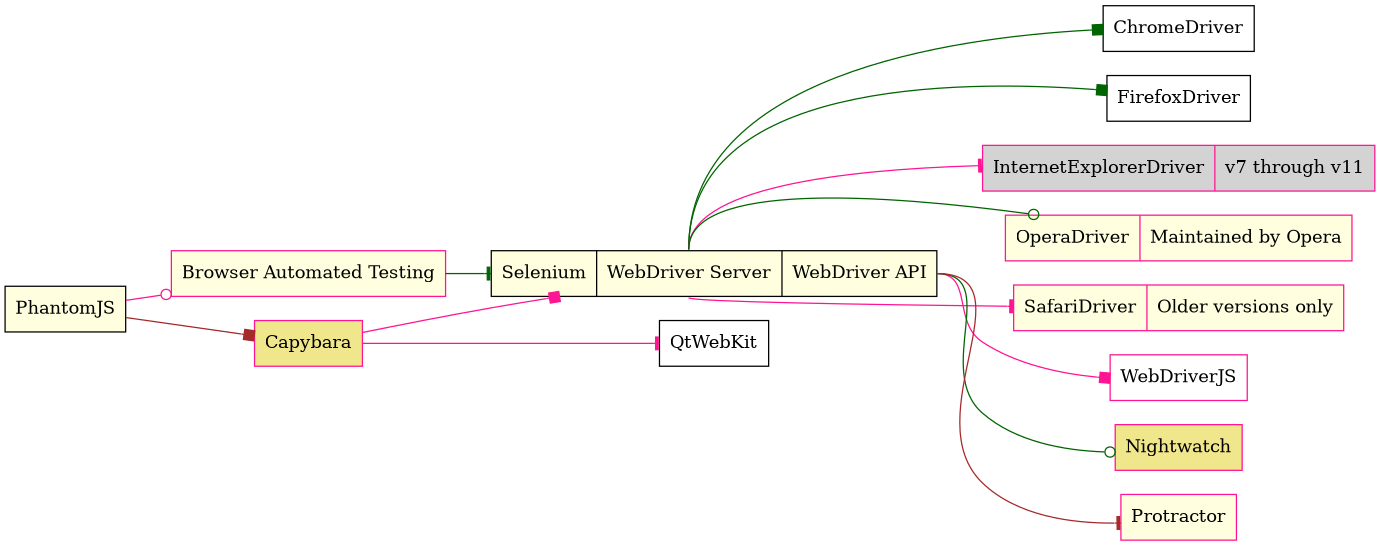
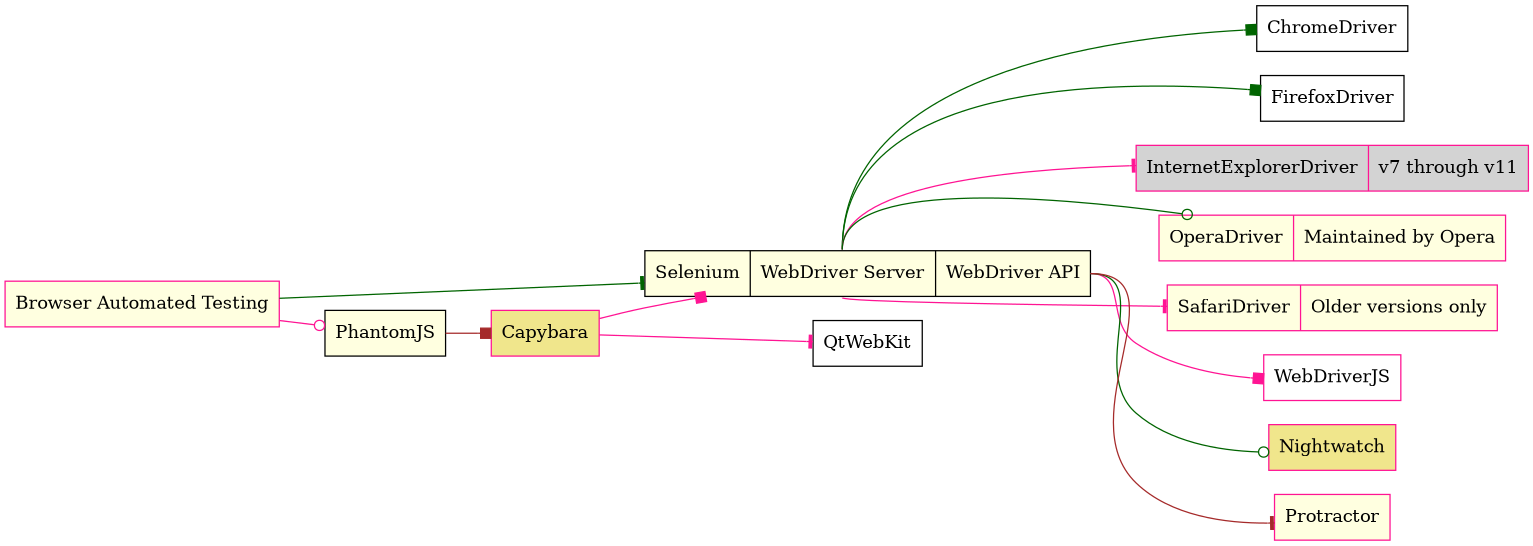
edge "PhantomJS" -> "Browser Automated Testing": reversed
